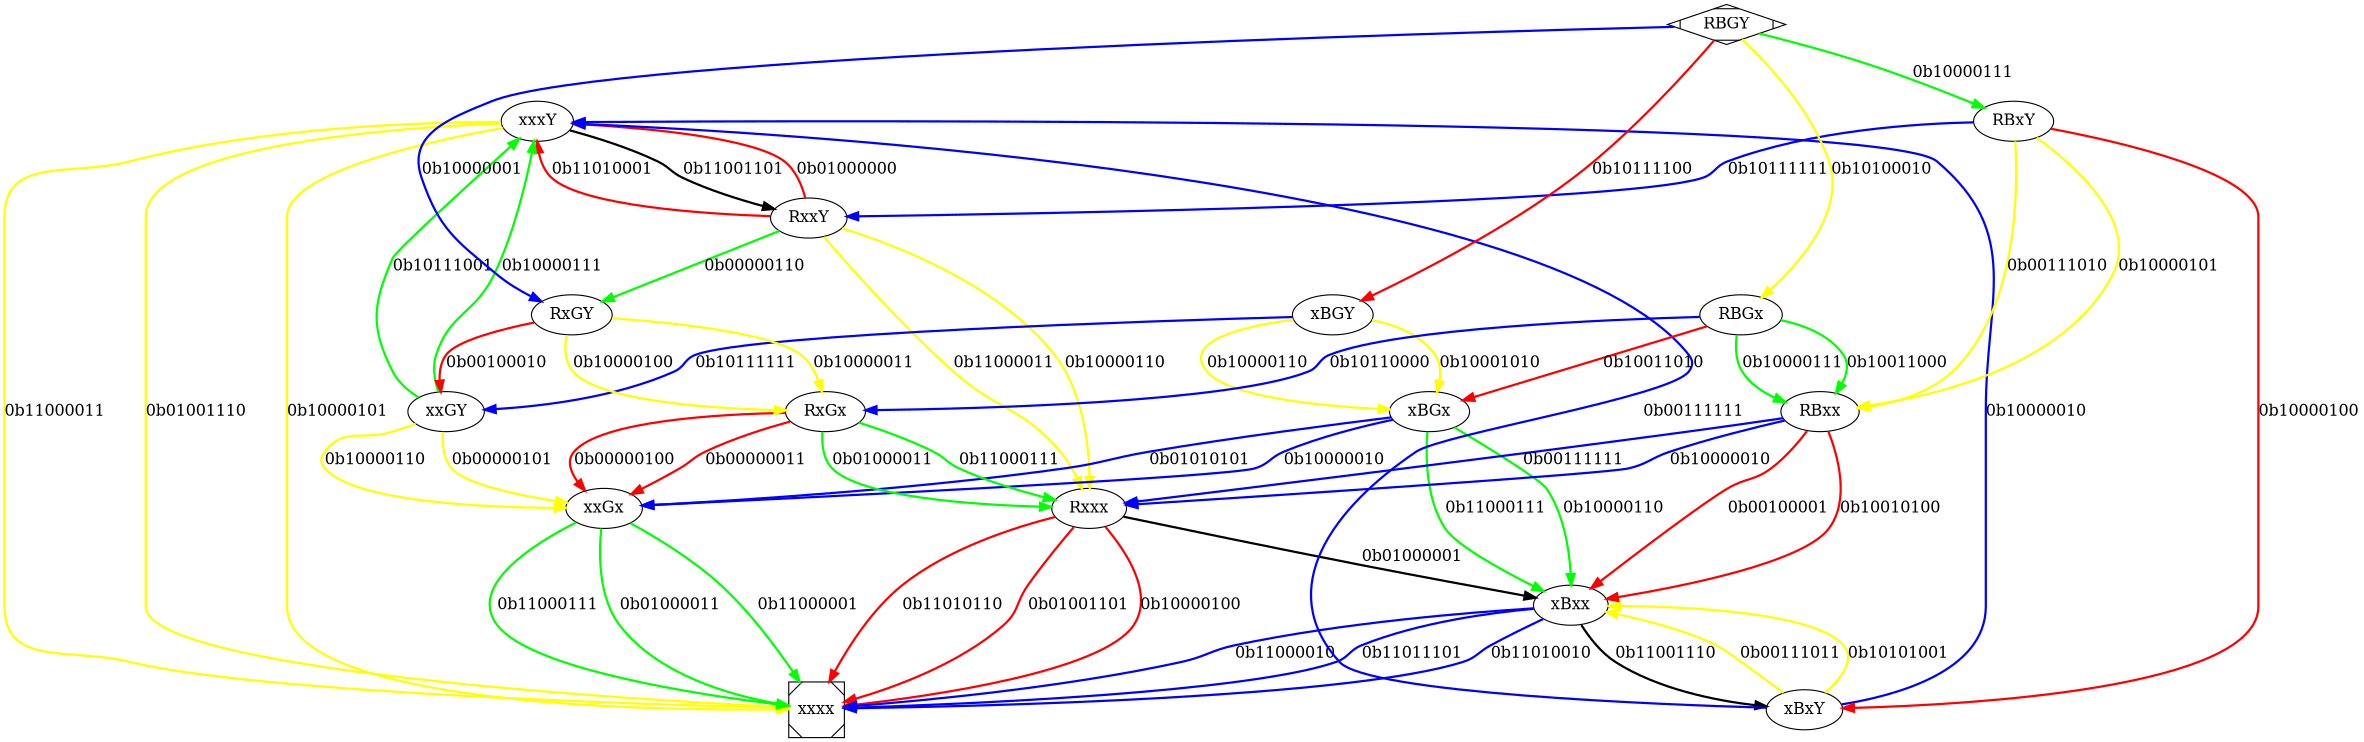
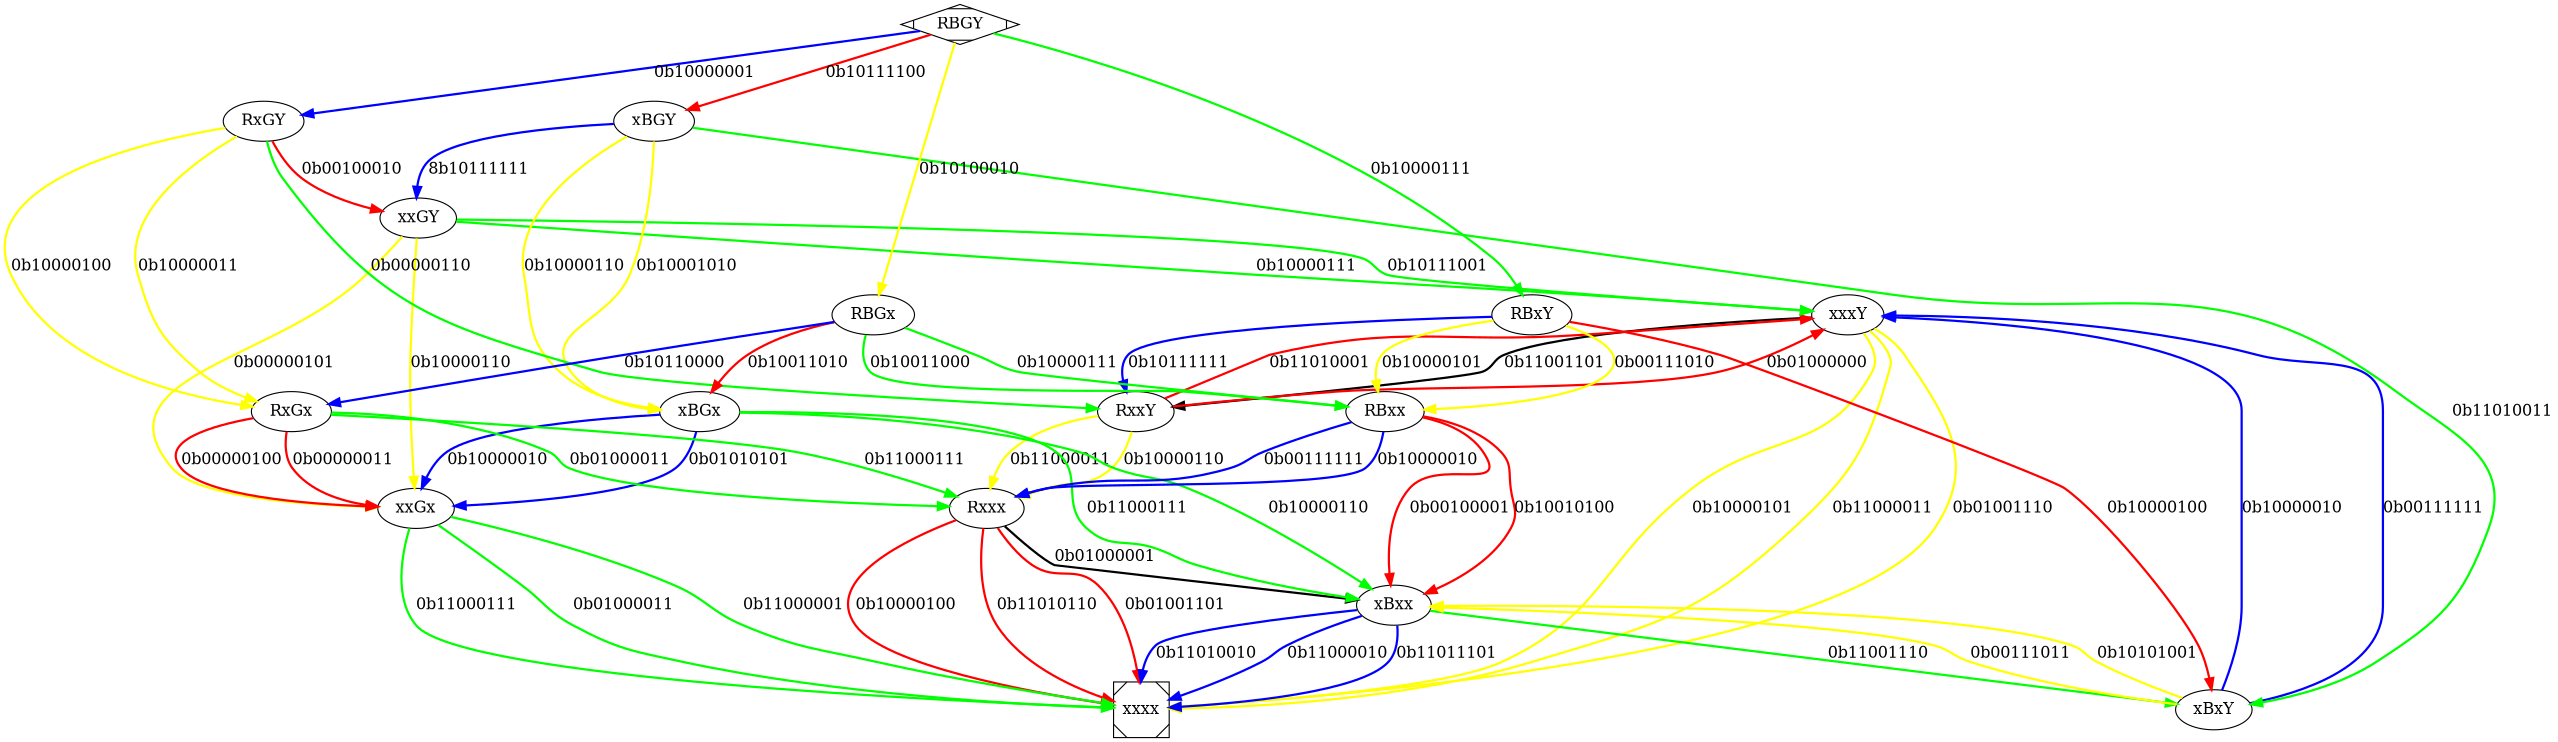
edge "RxxY" -> "RxGY": reversed
edge "xBGY" -> "xBxY": added, label "0b11010011"
edge "xBGY" -> "xxGY": label "0b10111111" -> "8b10111111"
edge "xBxx" -> "xBxY": color black -> green
